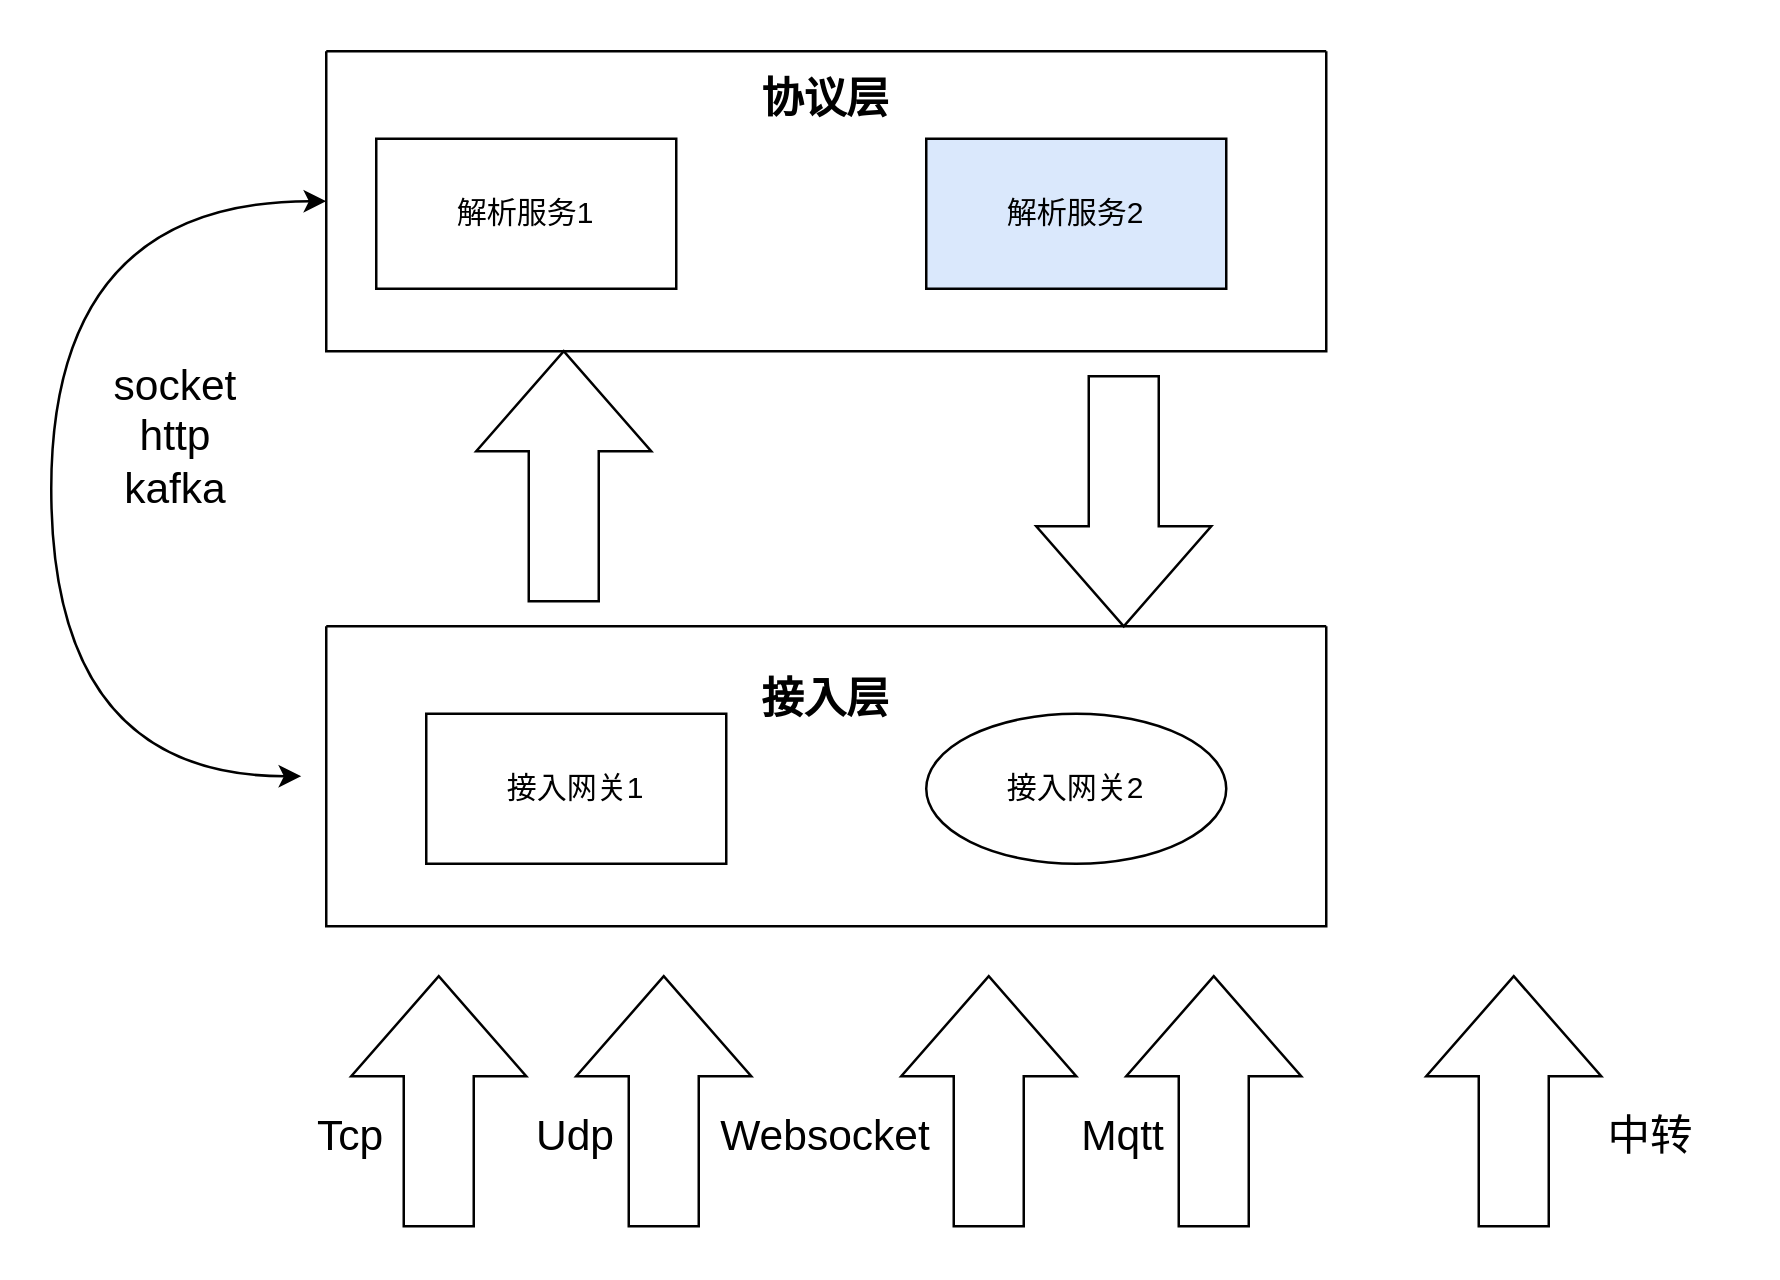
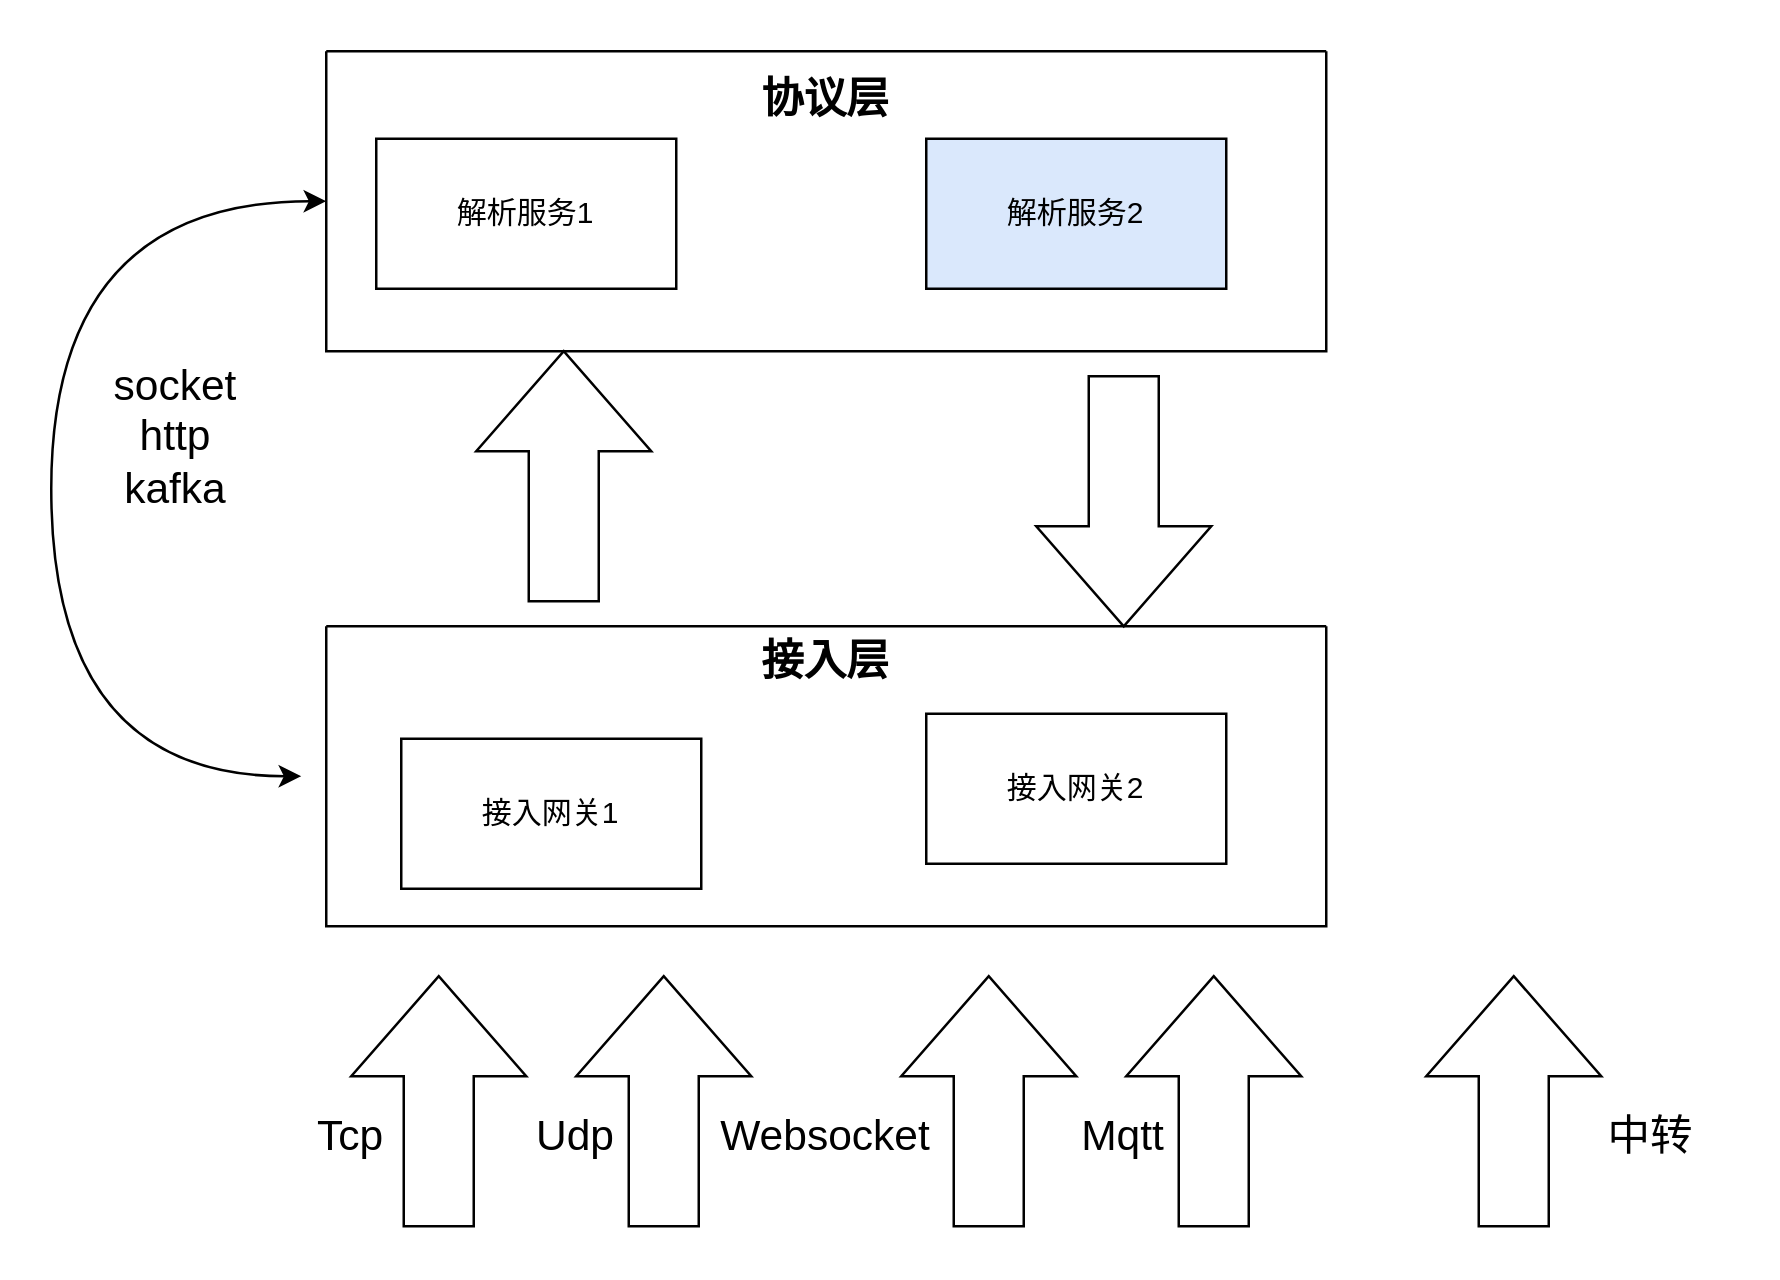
node "接入层": moved (826, 701) -> (826, 664)
node "接入网关1": moved (576, 789) -> (551, 814)
node "接入网关2": shape ellipse -> rectangle
